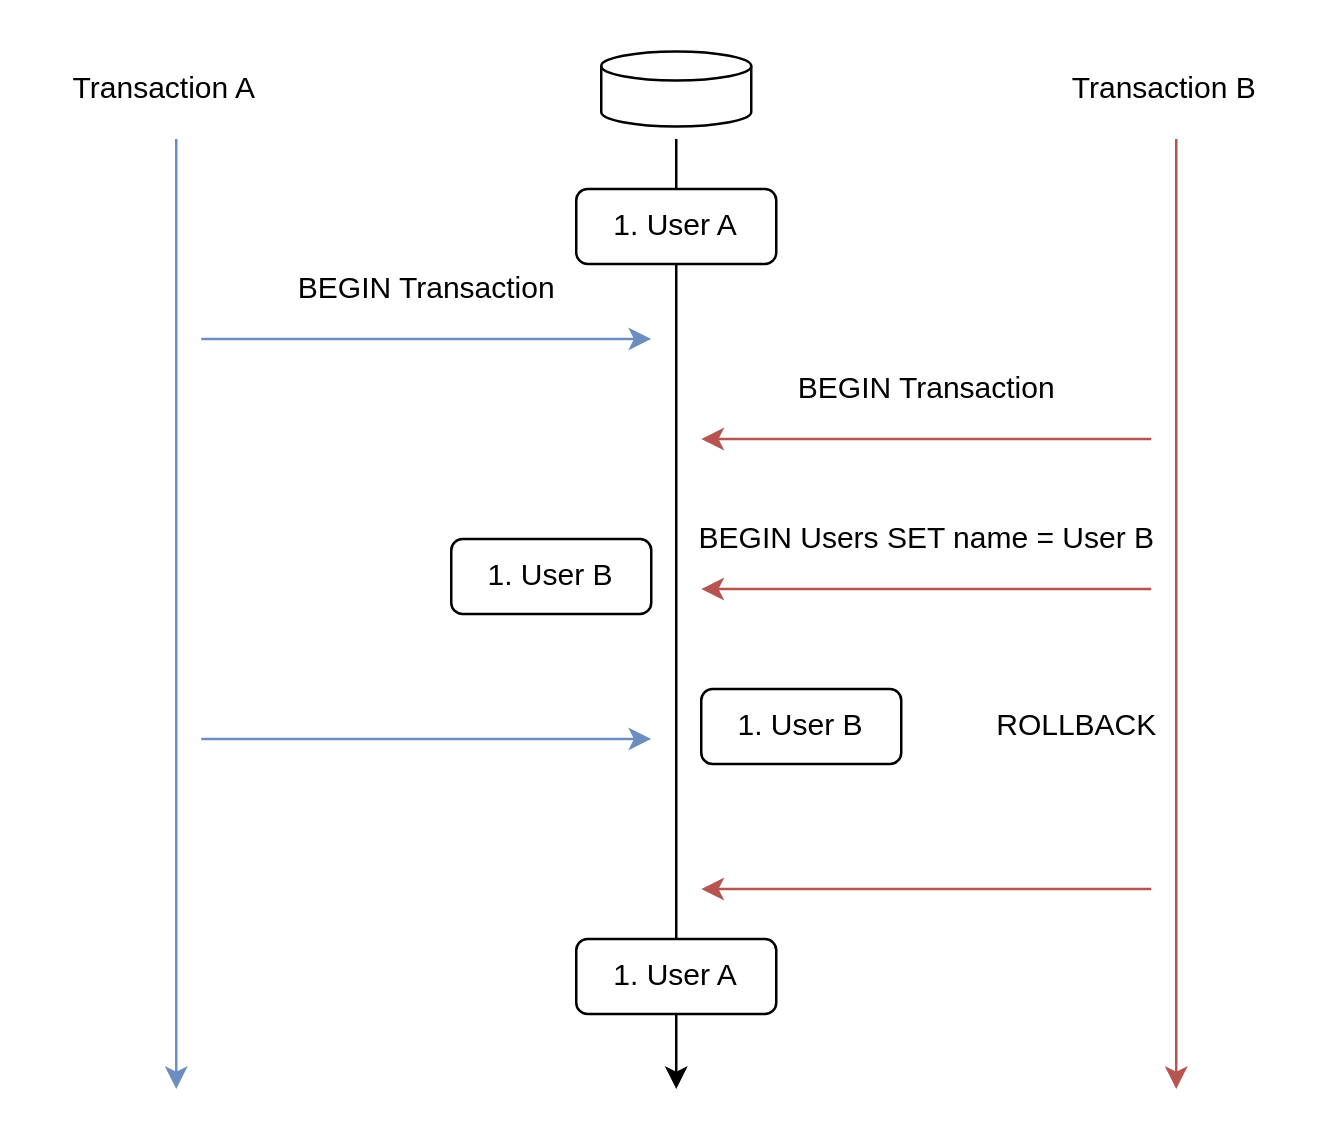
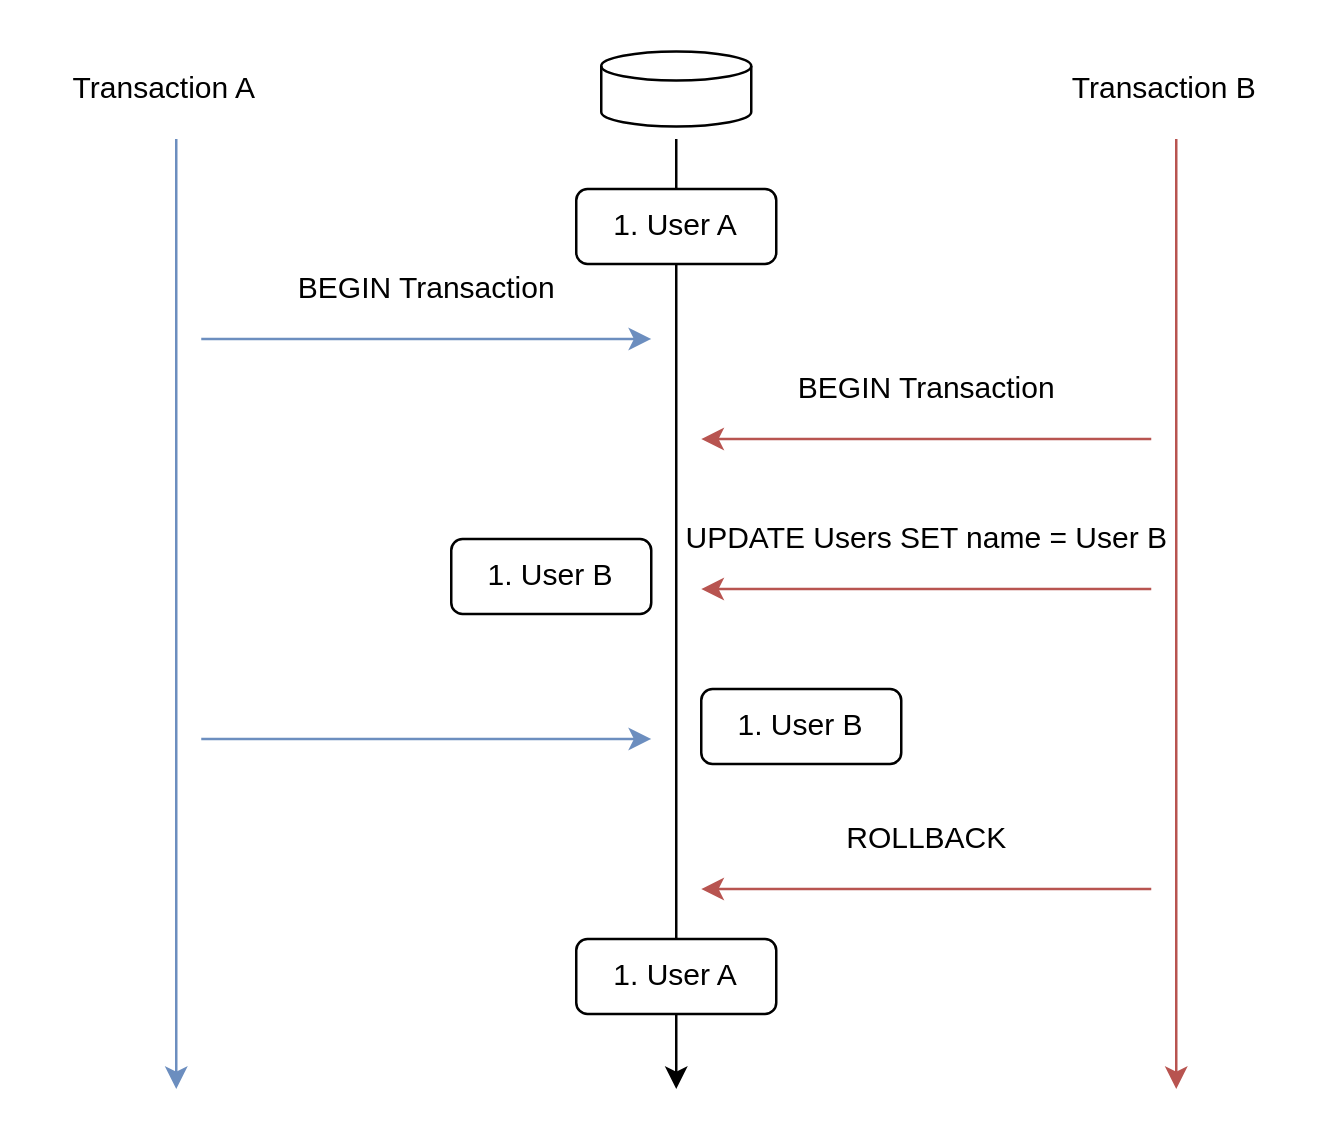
node "BEGIN Users SET name = User B": label "BEGIN Users SET name = User B" -> "UPDATE Users SET name = User B"
node "ROLLBACK": moved (1076, 726) -> (926, 839)
